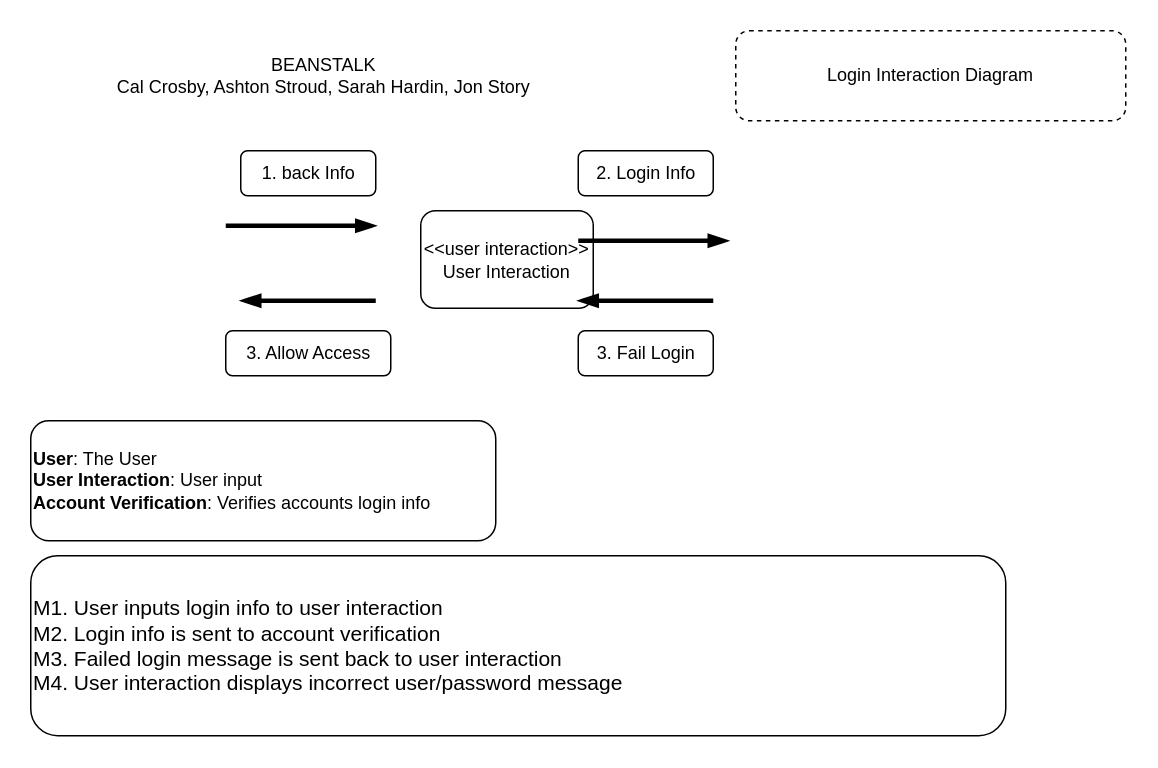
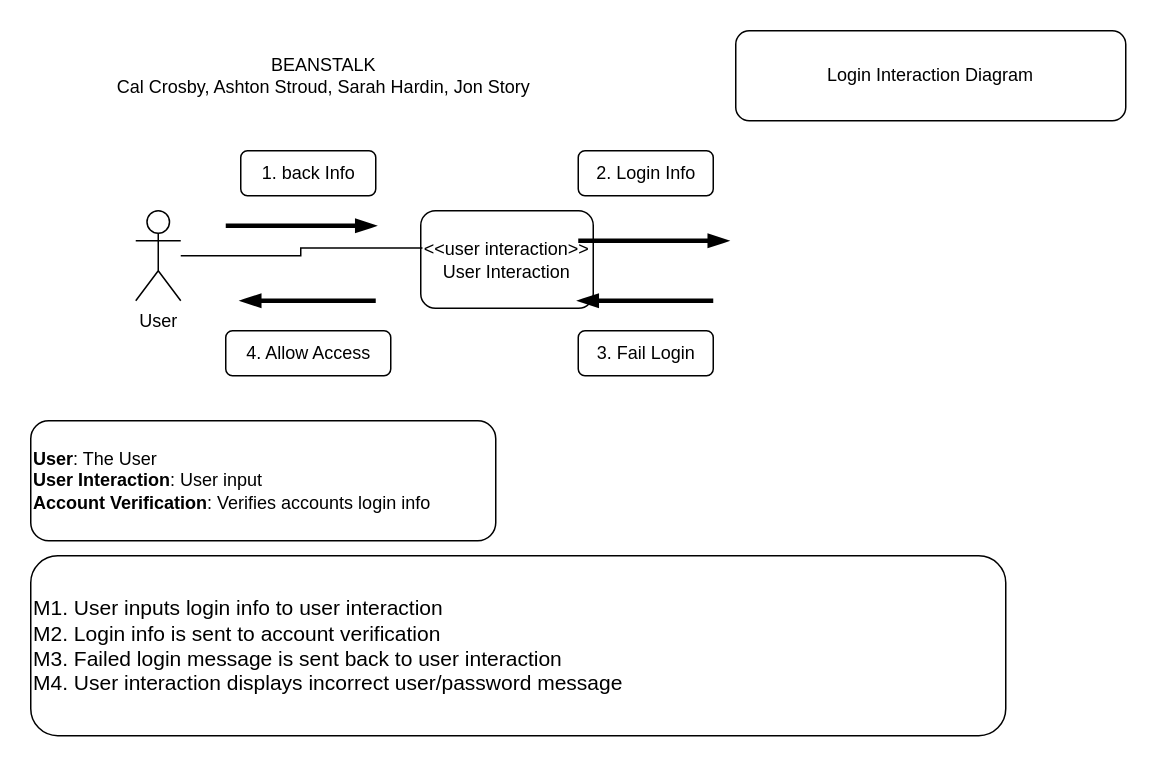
node "Login Interaction Diagram": style dashed -> solid
edge "User" -- "<<user interaction>> User Interaction": added
node "User": added
node "3. Allow Access": label "3. Allow Access" -> "4. Allow Access"
